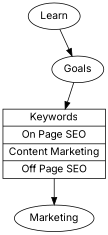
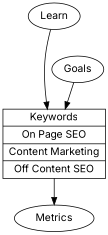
edge "Learn" -> "Goals": now "Learn" -> "Keywords"
node "Keywords": text "Off Page SEO" -> "Off Content SEO"
node "Marketing": label "Marketing" -> "Metrics"
